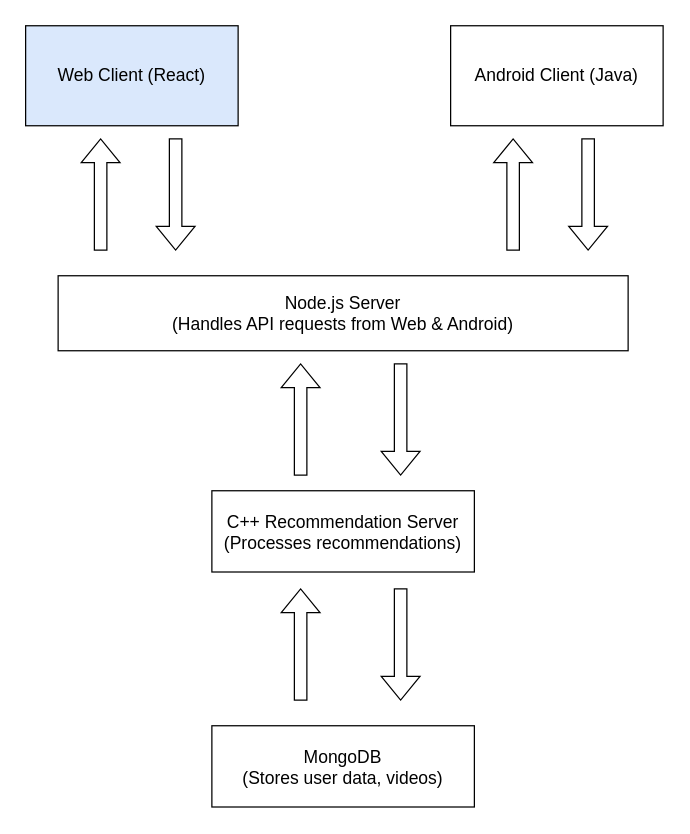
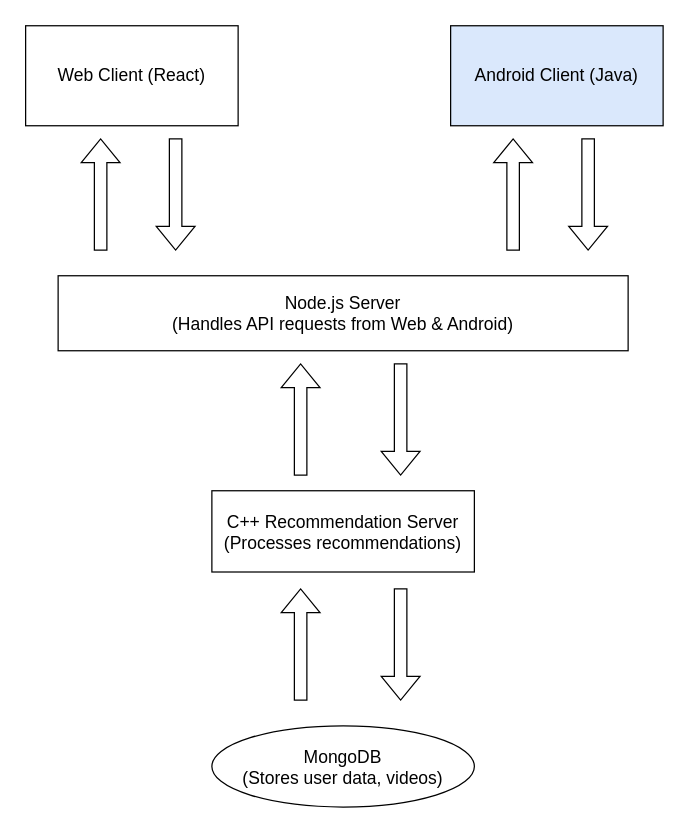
node "Web Client (React)": fillcolor #dae8fc -> #ffffff
node "Android Client (Java)": fillcolor #ffffff -> #dae8fc
node "MongoDB (Stores user data, videos)": shape rectangle -> ellipse
